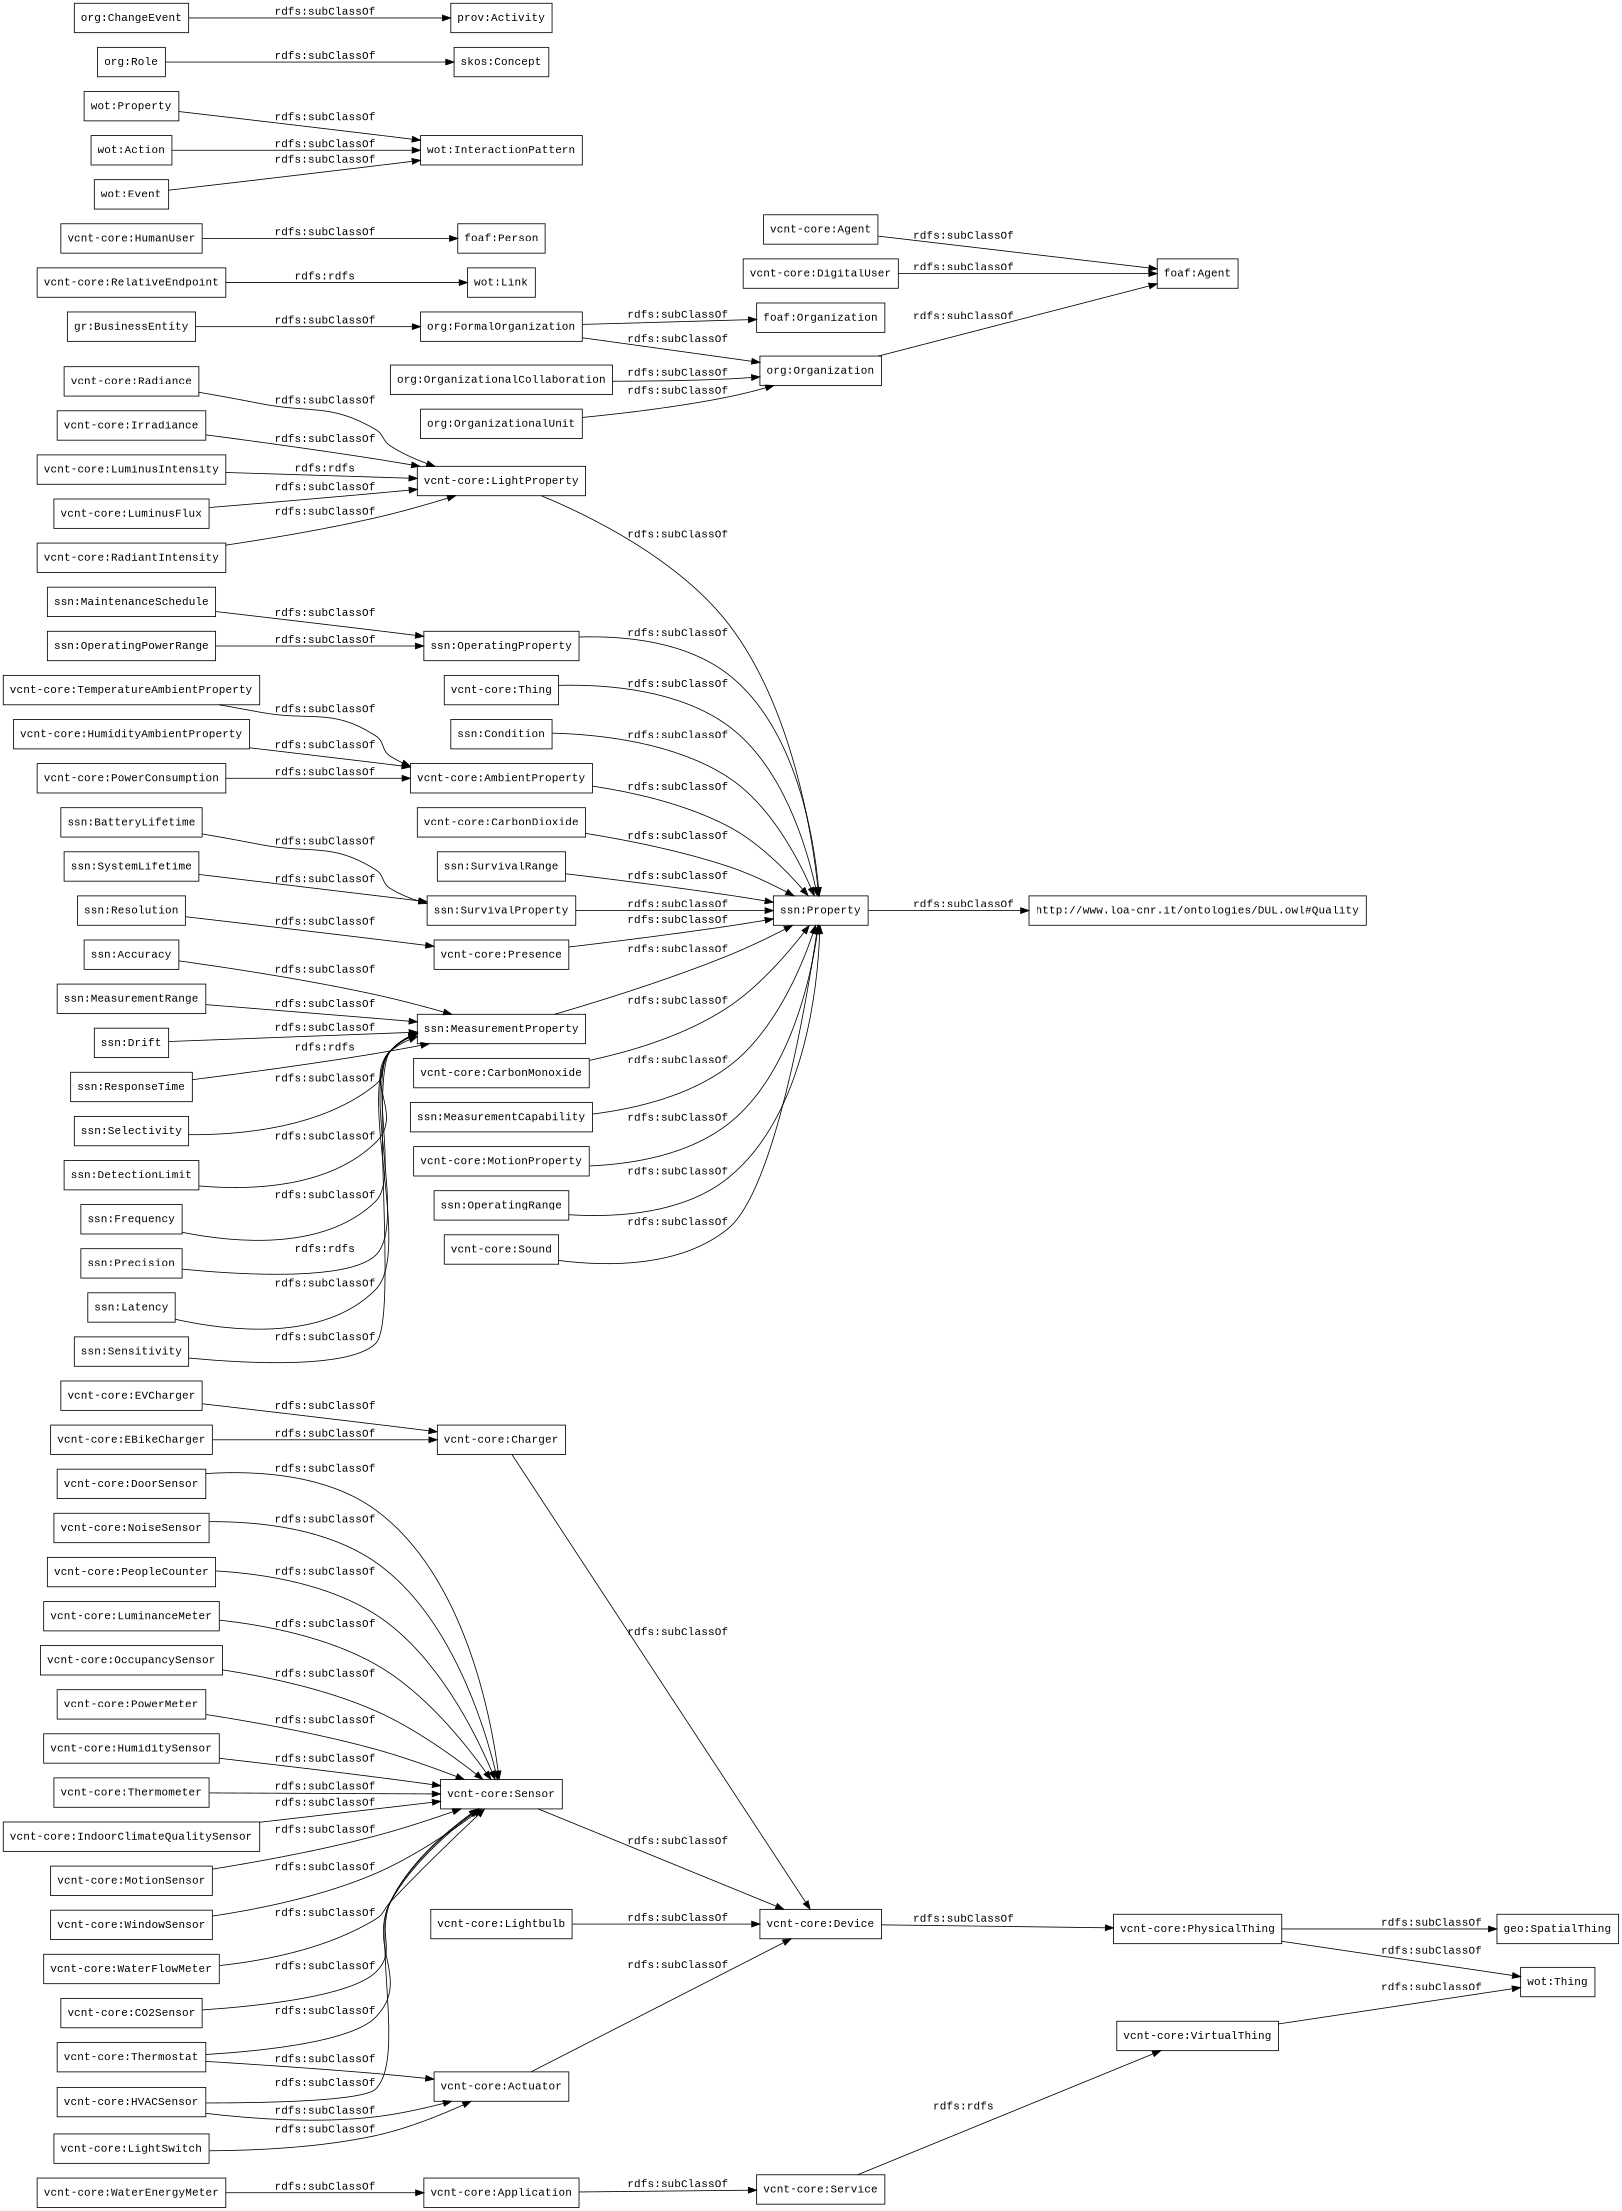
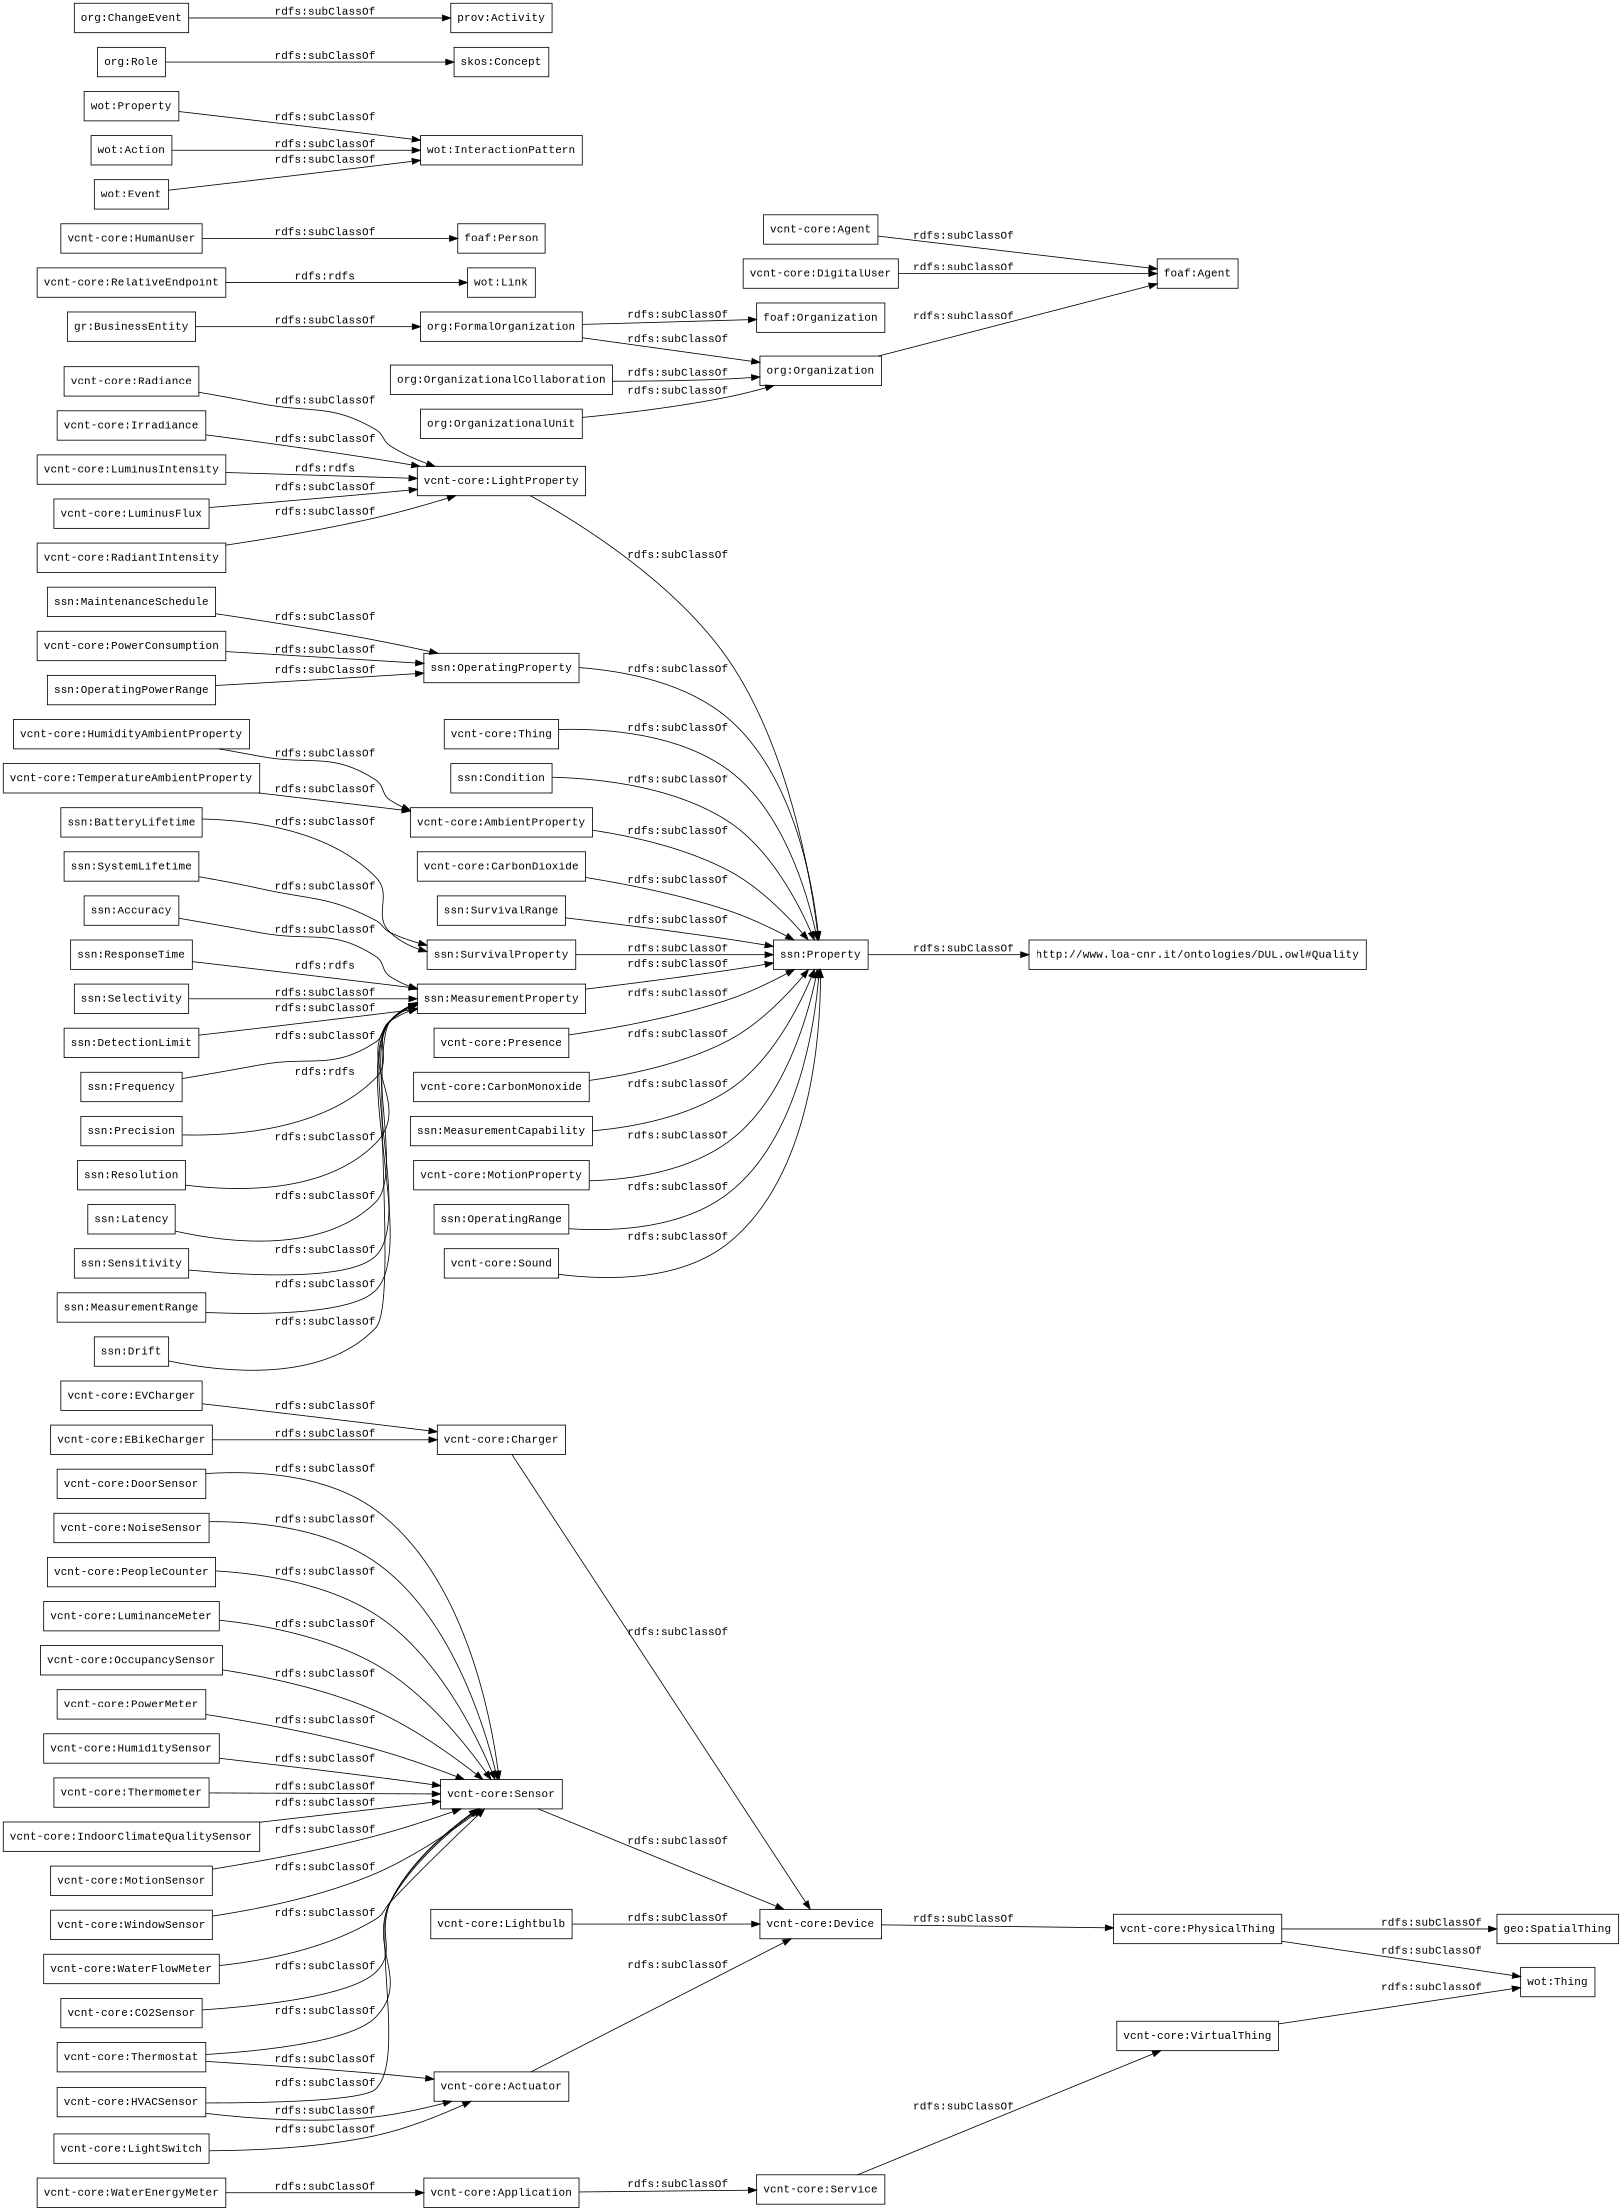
edge "vcnt-core:PowerConsumption" -> "vcnt-core:AmbientProperty": now "vcnt-core:PowerConsumption" -> "ssn:OperatingProperty"
edge "ssn:Resolution" -> "vcnt-core:Presence": now "ssn:Resolution" -> "ssn:MeasurementProperty"
edge "vcnt-core:Service" -> "vcnt-core:VirtualThing": label "rdfs:rdfs" -> "rdfs:subClassOf"
